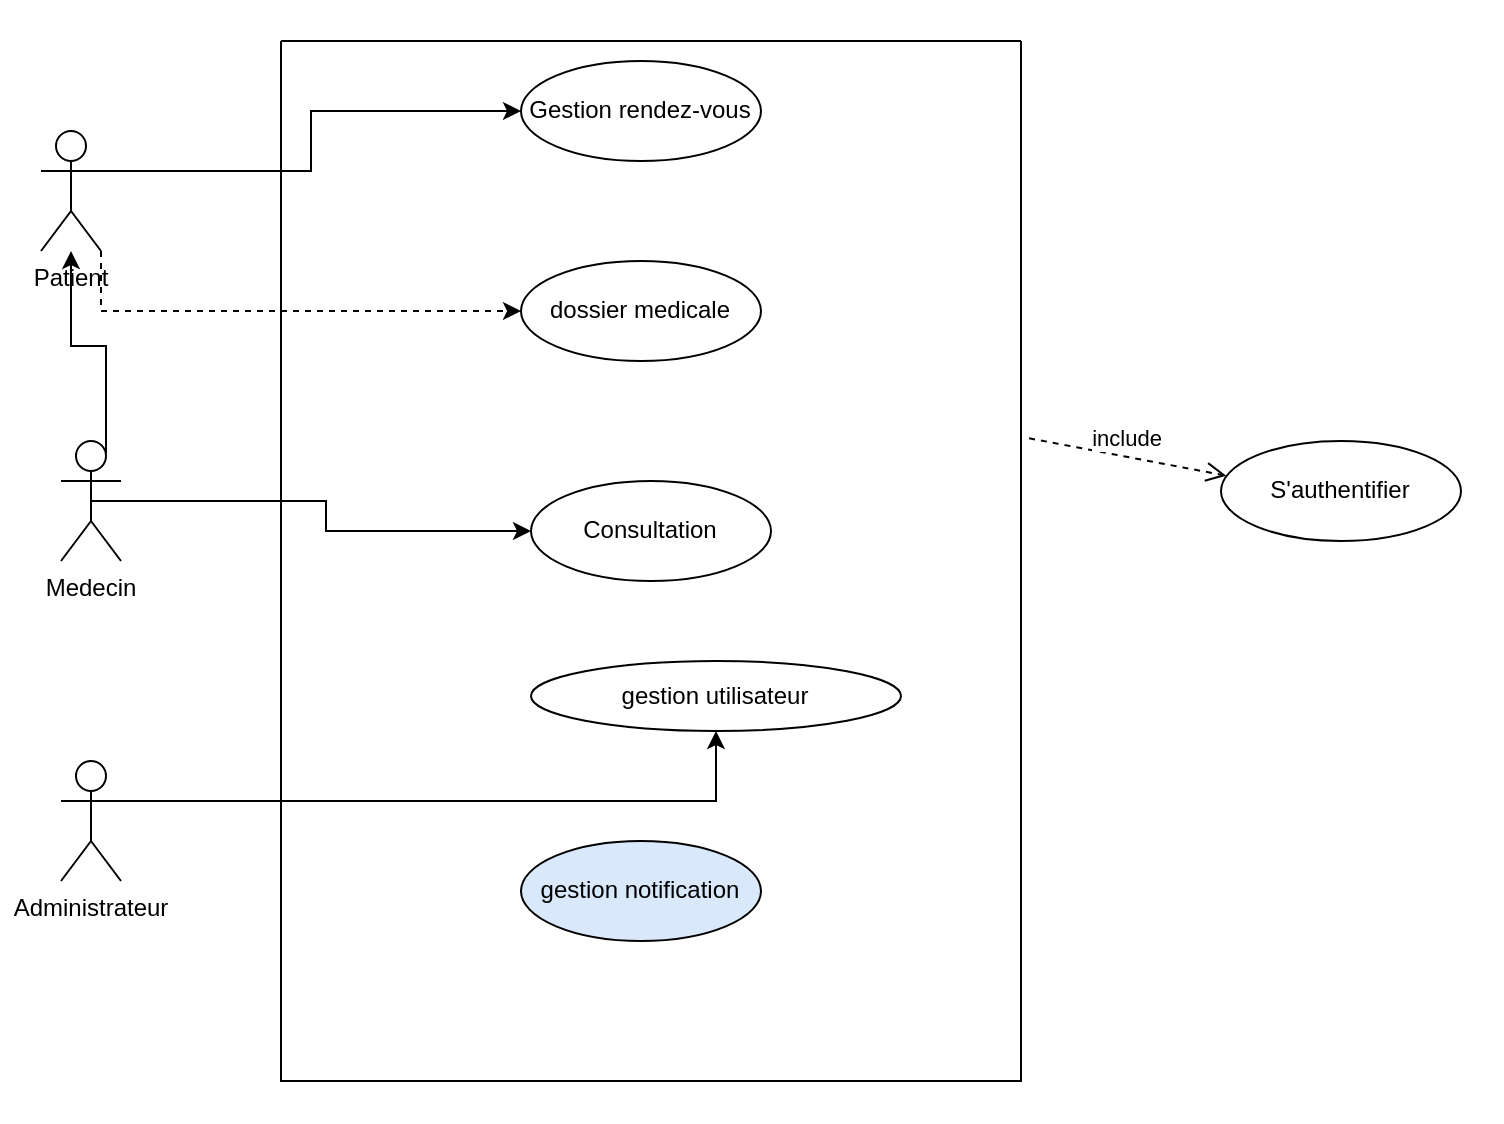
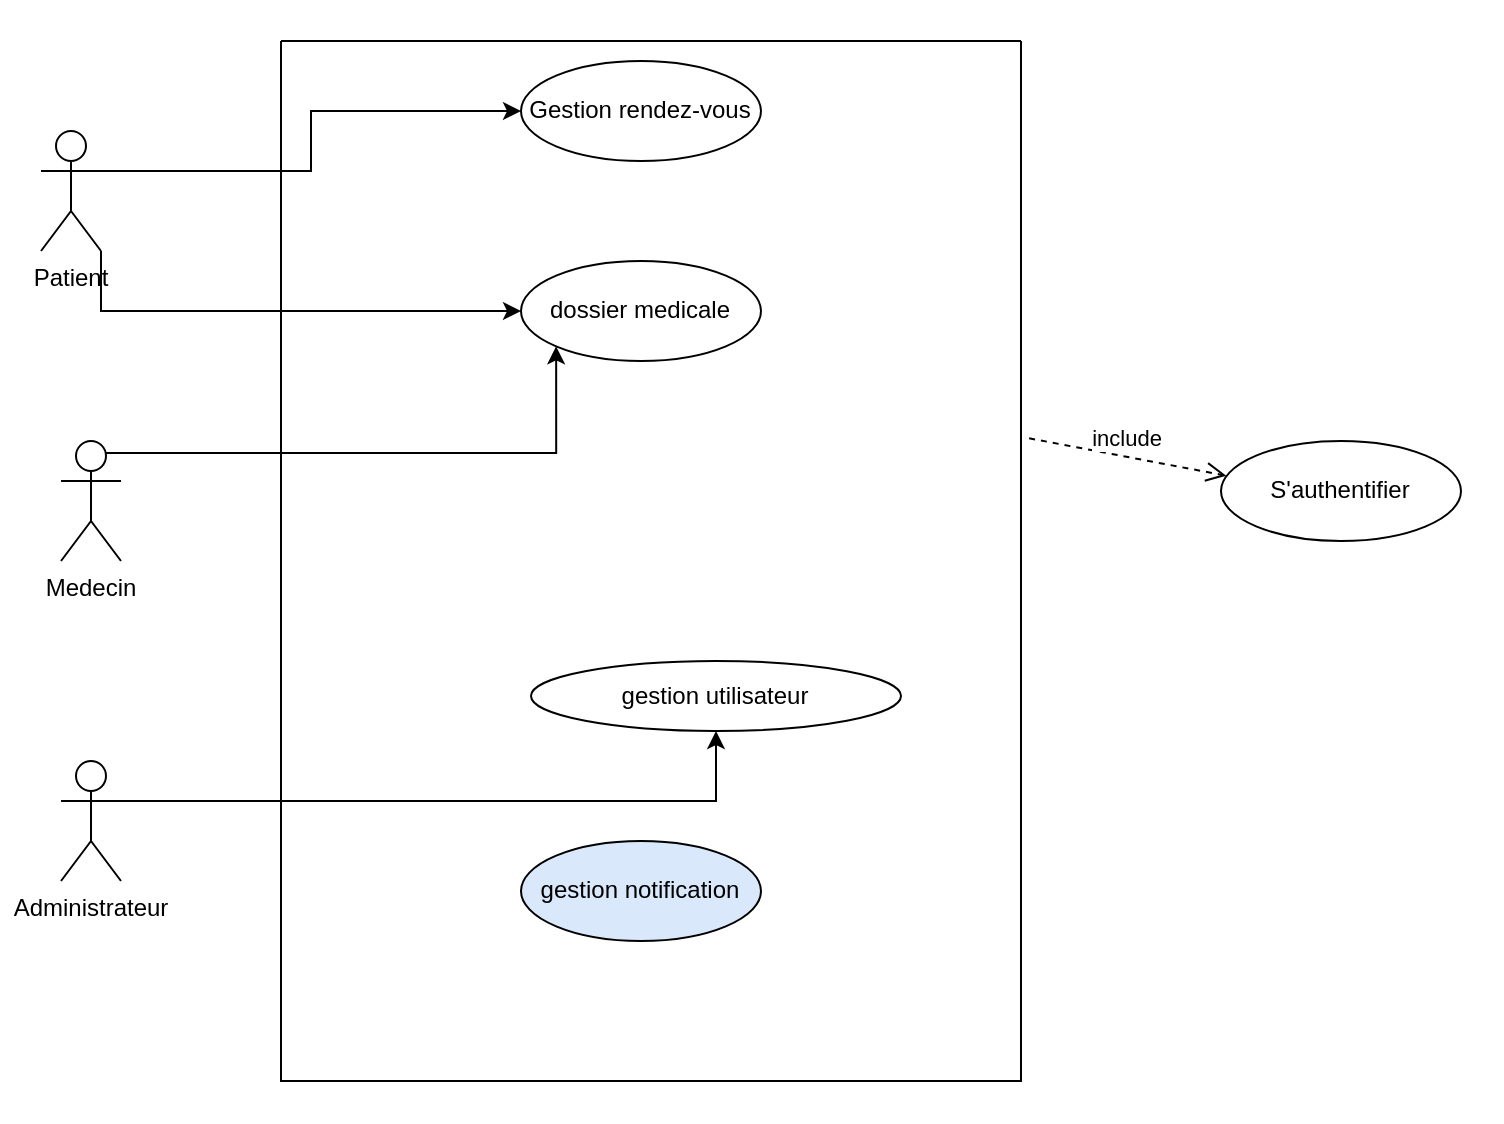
edge "Patient" -> "dossier medicale": style dashed -> solid
edge "Medecin" -> "Patient": now "Medecin" -> "dossier medicale"
edge "Medecin" -> "Consultation": removed
node "Consultation": removed
